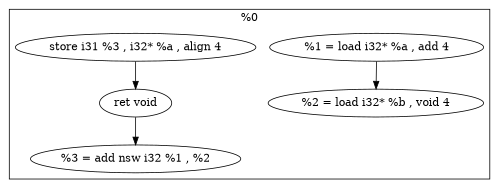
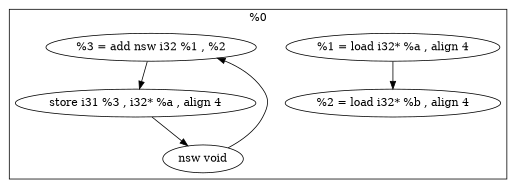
node "%1 = load i32* %a , add 4": label "%1 = load i32* %a , add 4" -> "%1 = load i32* %a , align 4"
edge "%3 = add nsw i32 %1 , %2" -> "store i31 %3 , i32* %a , align 4": added
node "ret void": label "ret void" -> "nsw void"
node "%2 = load i32* %b , void 4": label "%2 = load i32* %b , void 4" -> "%2 = load i32* %b , align 4"
